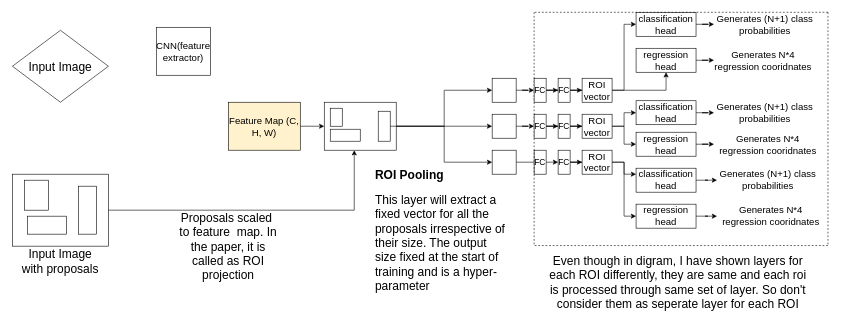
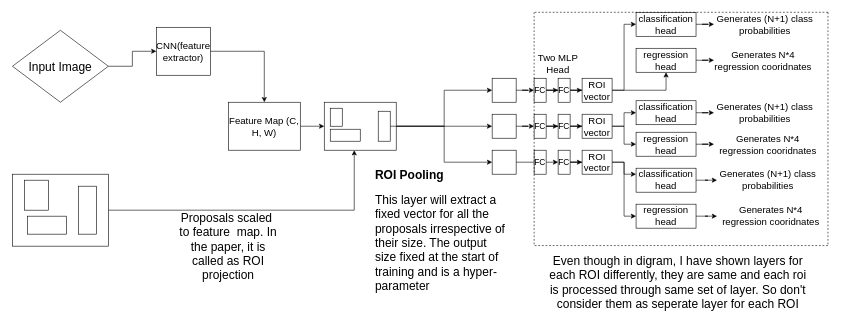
edge "CNN(feature extractor)" -> "Feature Map (C, H, W)": added
edge "Input Image" -> "CNN(feature extractor)": added
node "Two MLP Head": added
node "Feature Map (C, H, W)": fillcolor #fff2cc -> #ffffff
node "Input Image with proposals": removed
